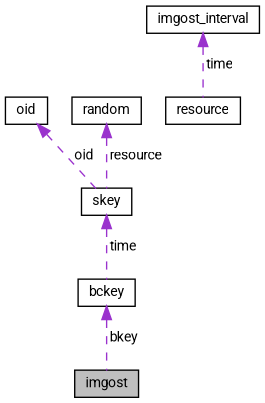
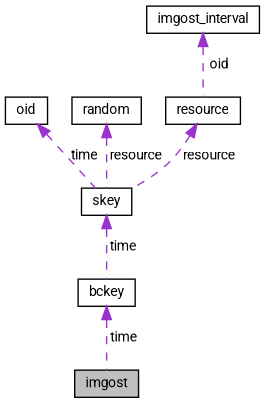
edge "resource" -> "imgost_interval": label " time" -> " oid"
edge "skey" -> "oid": label " oid" -> " time"
edge "skey" -> "resource": added, label "resource"
edge "imgost" -> "bckey": label " bkey" -> " time"
